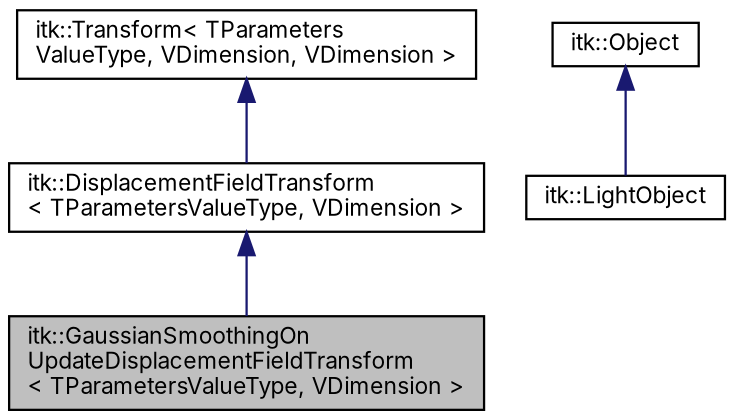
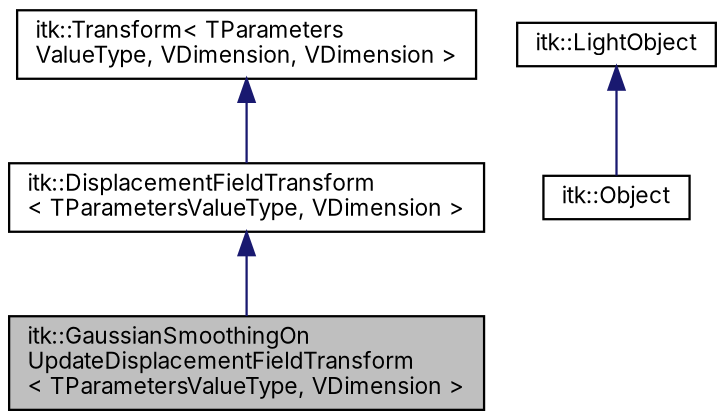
edge "itk::LightObject" -> "itk::Object": reversed
